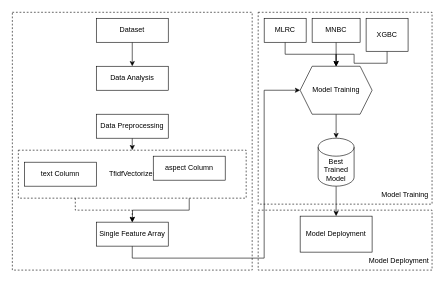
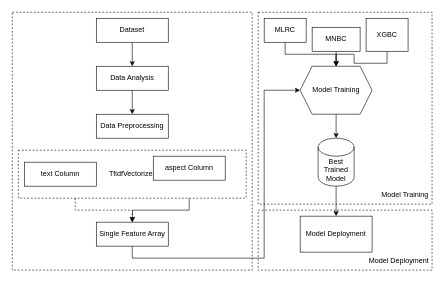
node "MNBC": moved (336, 30) -> (336, 39)
edge "Data Analysis" -> "Data Preprocessing": added
edge "Data Preprocessing" -> "TfidfVectorizer": removed
